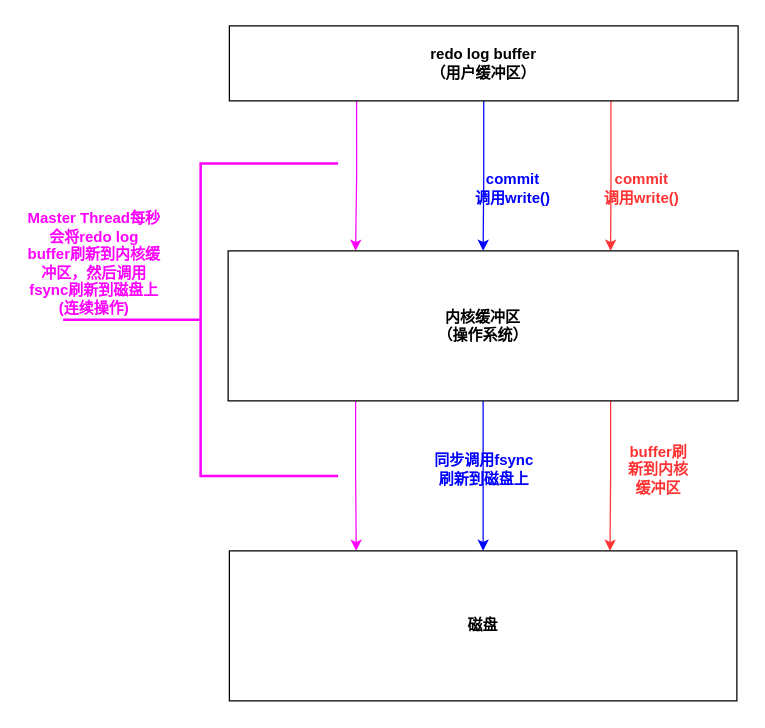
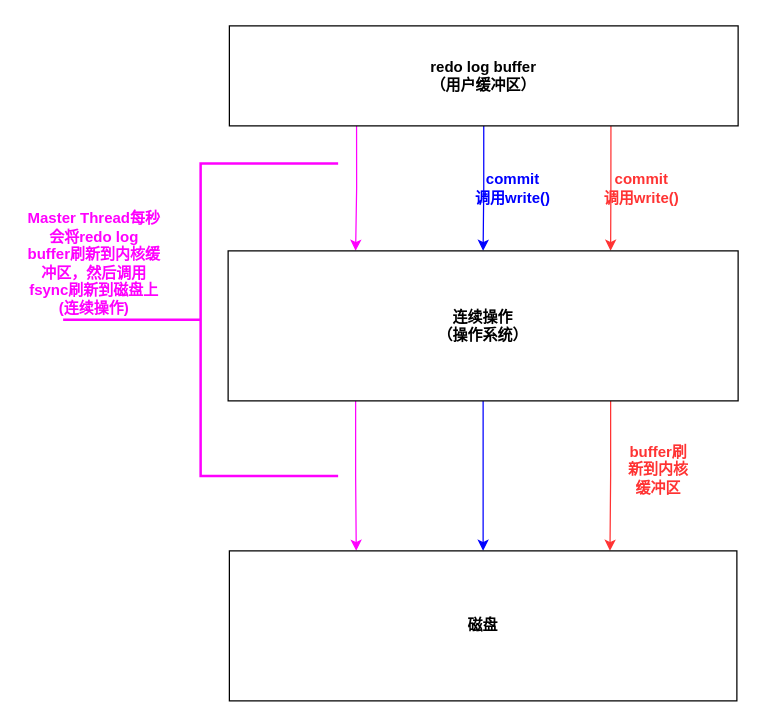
node "redo log buffer （用户缓冲区）": size 509x75 -> 509x100
node "内核缓冲区 （操作系统）": label "内核缓冲区 （操作系统）" -> "连续操作 （操作系统）"
node "同步调用fsync刷新到磁盘上": removed
